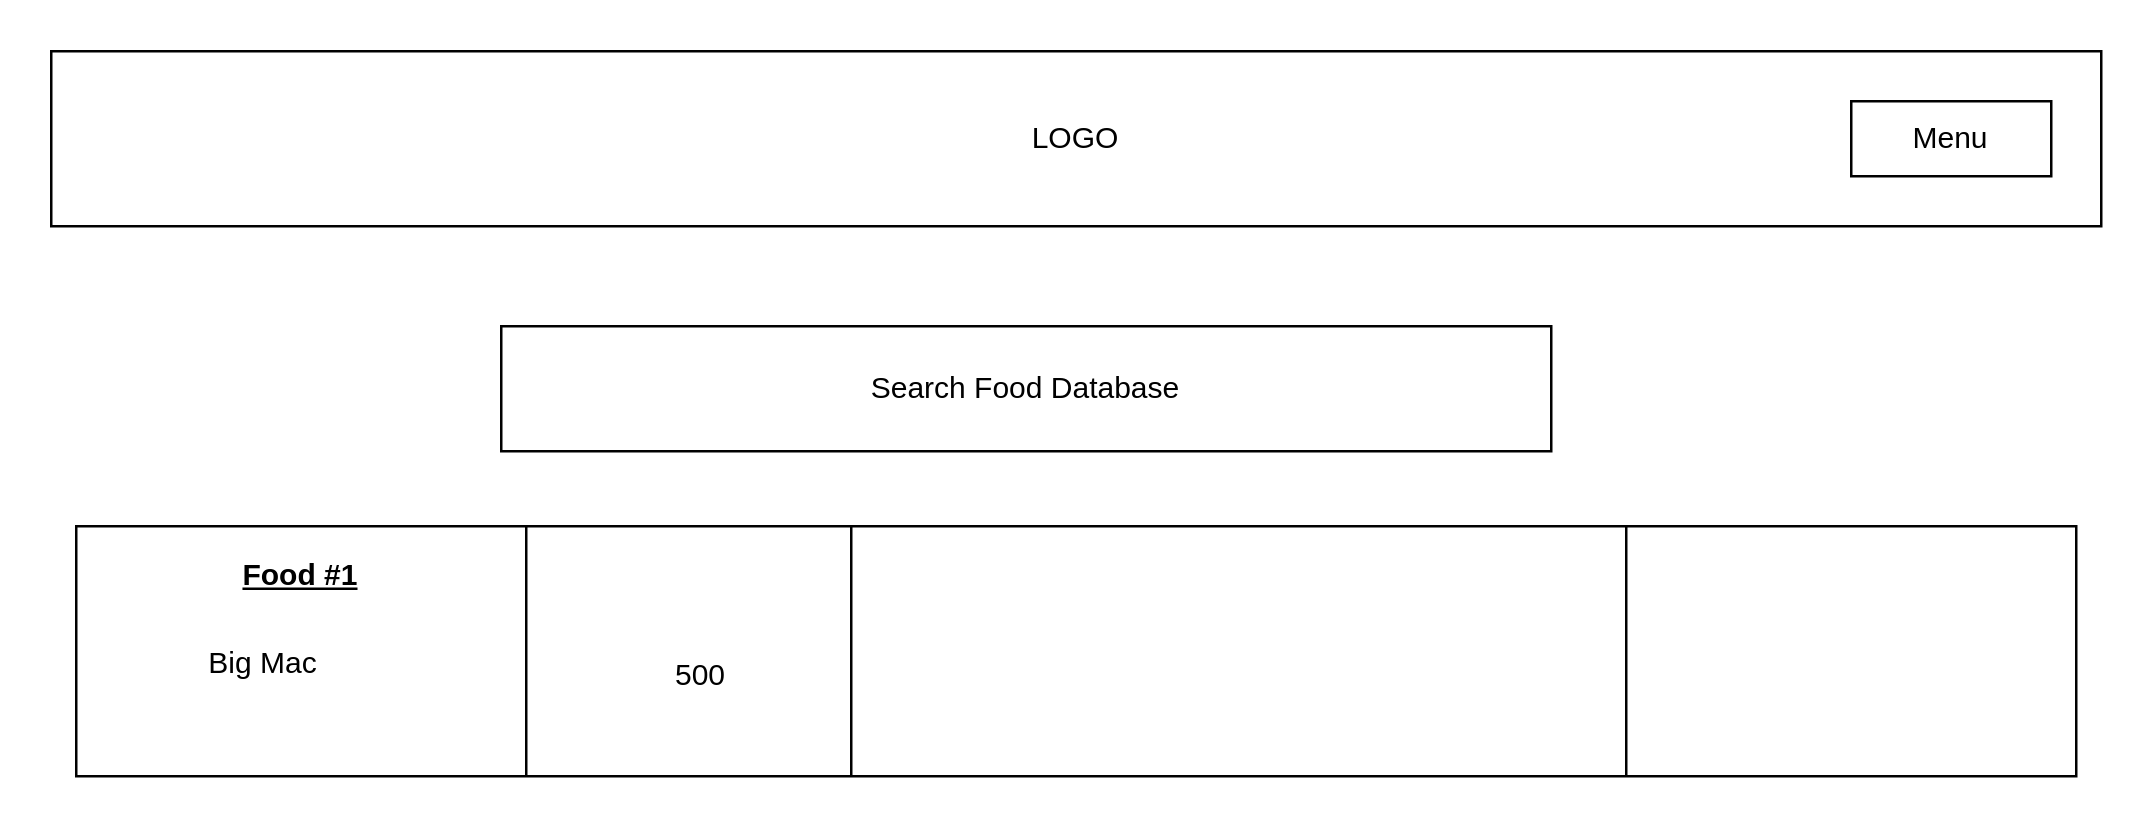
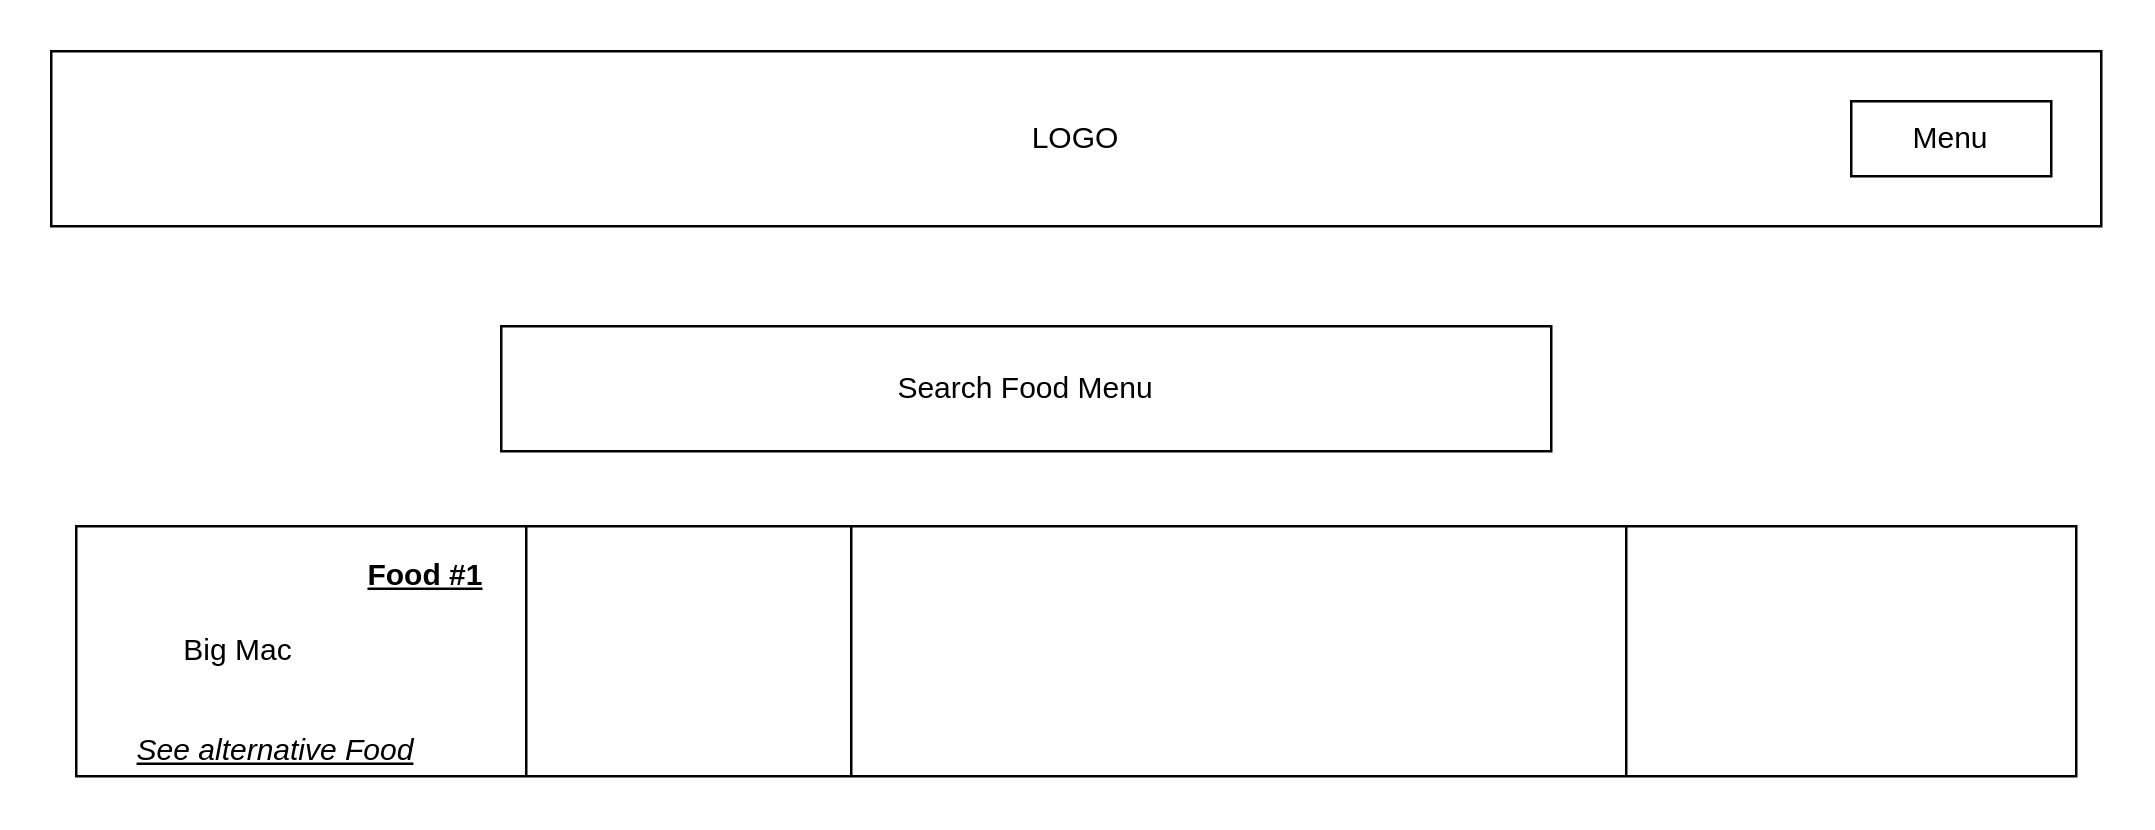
node "Search Food Database": label "Search Food Database" -> "Search Food Menu"
node "Food #1": moved (301, 576) -> (426, 576)
node "Big Mac": moved (264, 664) -> (239, 651)
node "500": removed
node "See alternative Food": added
